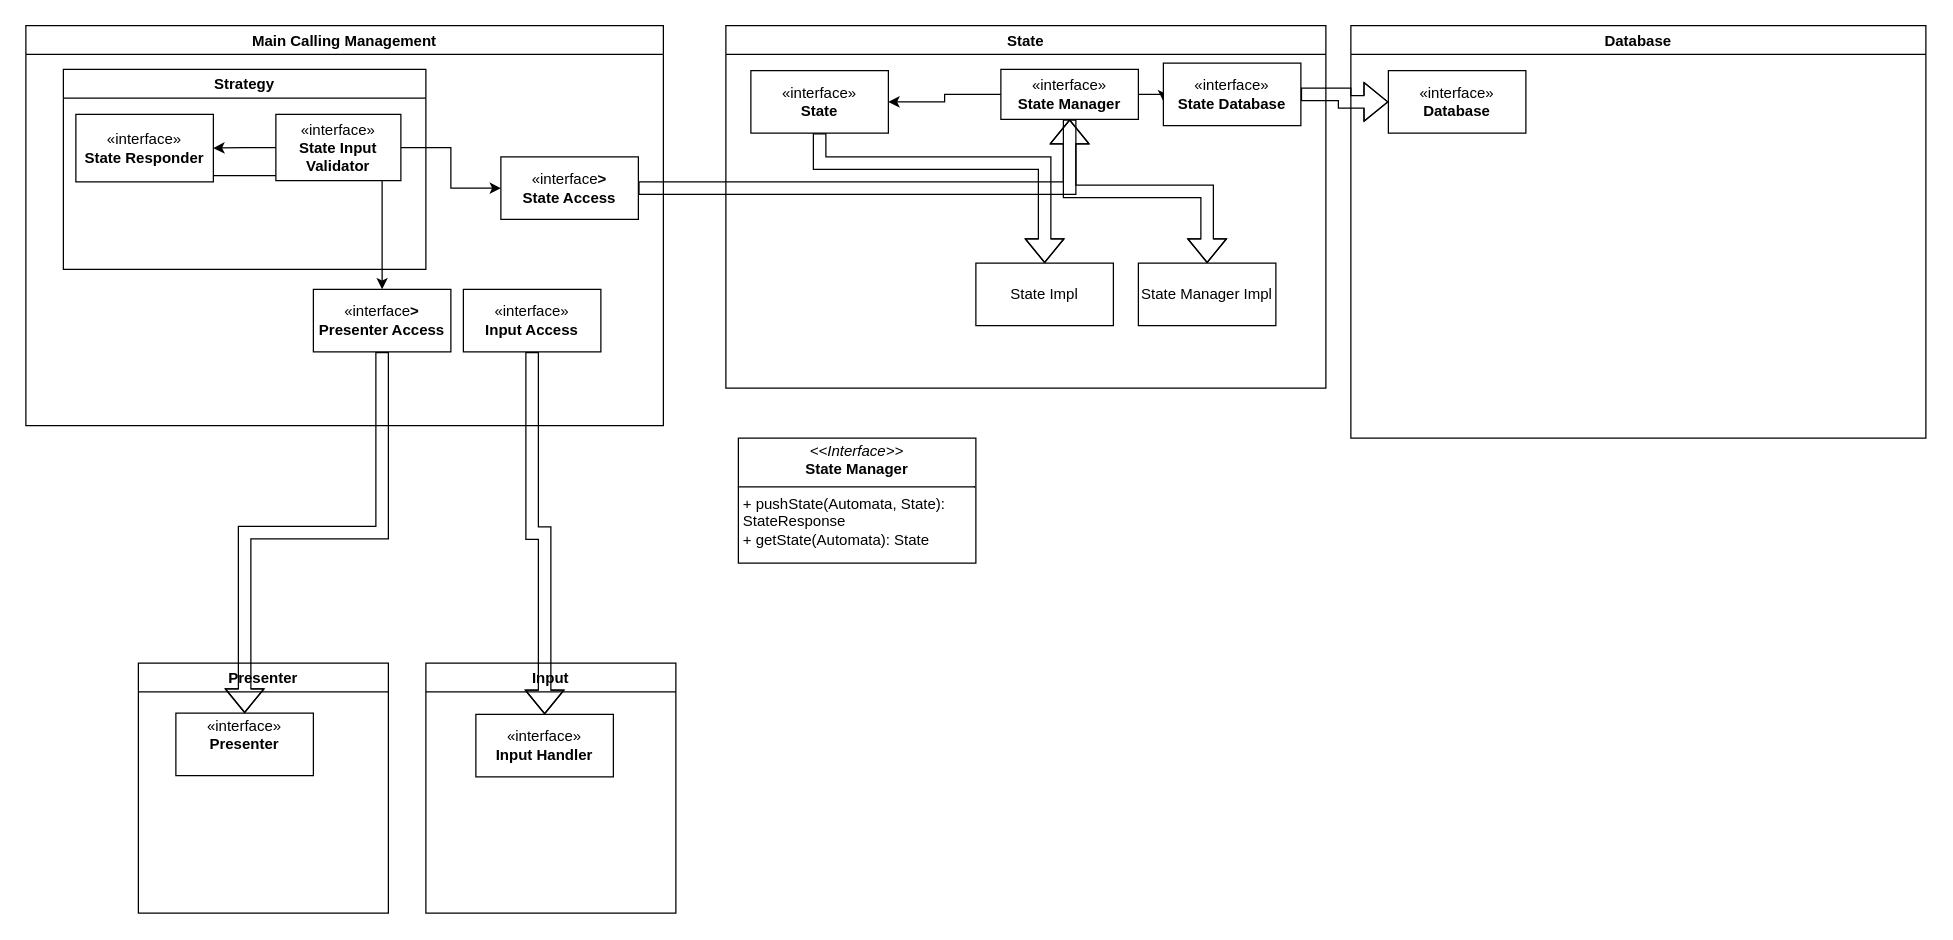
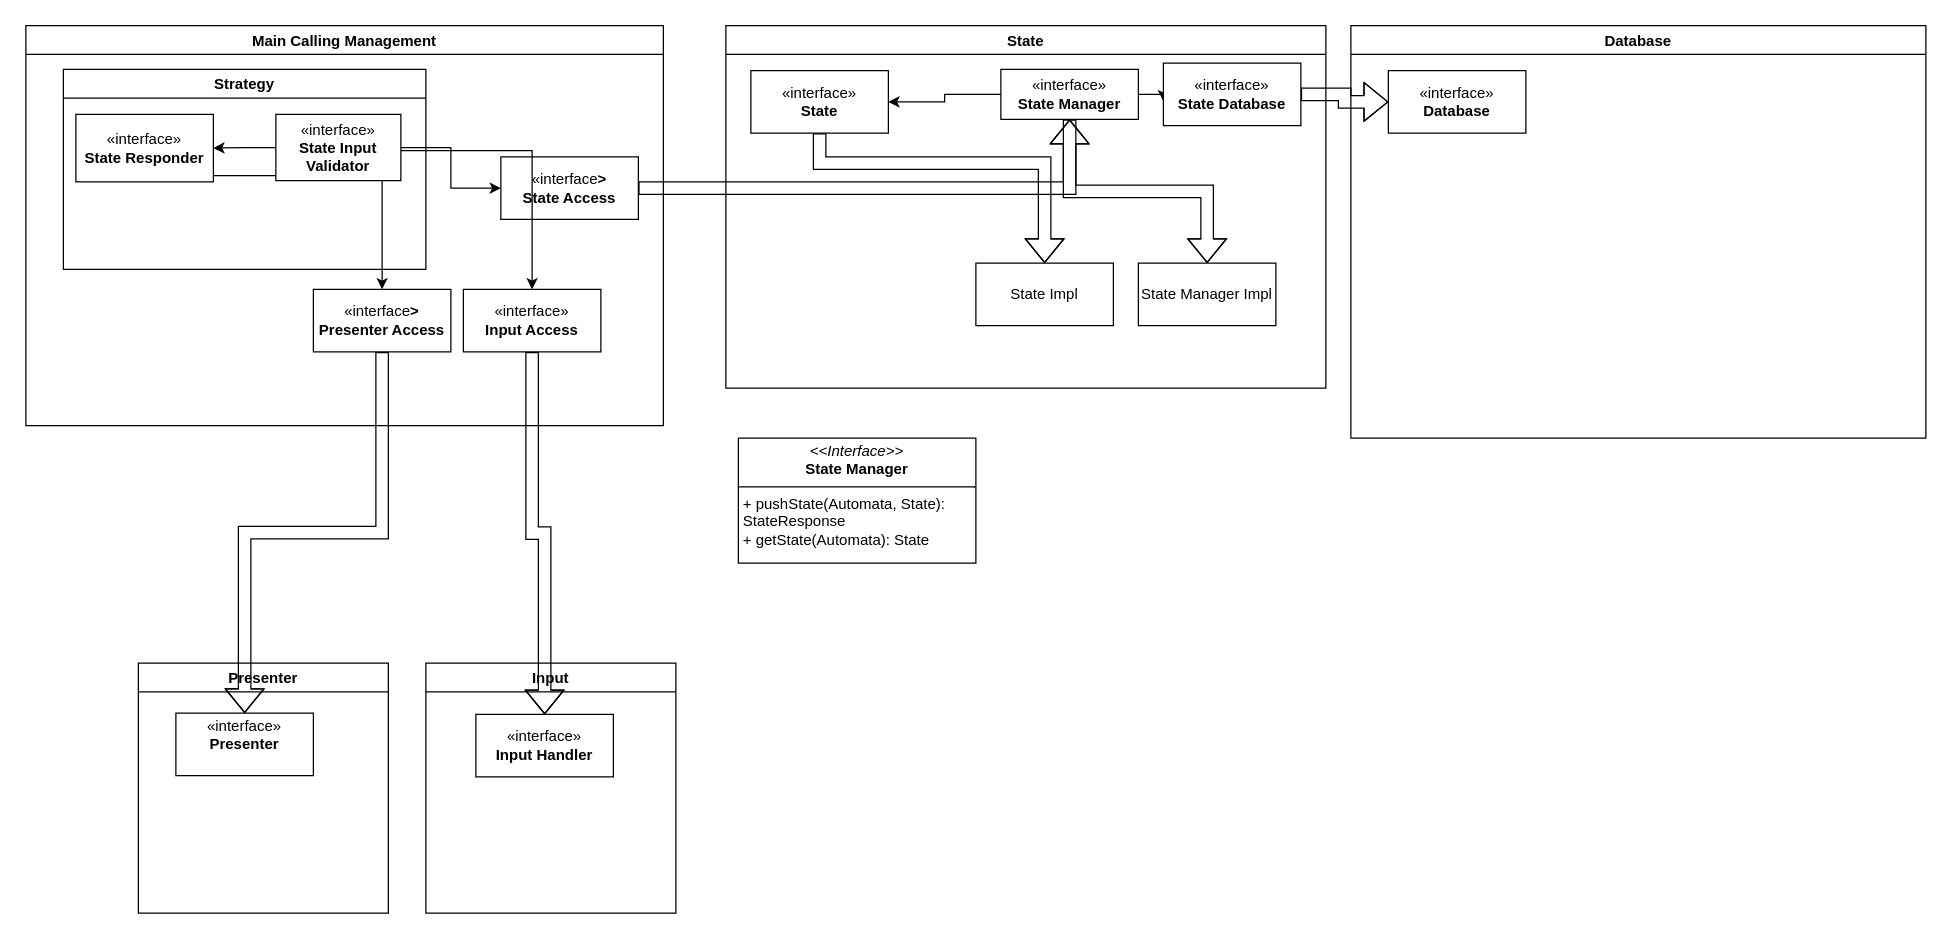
edge "«interface» State Input Validator" -> "«interface» Input Access": added
